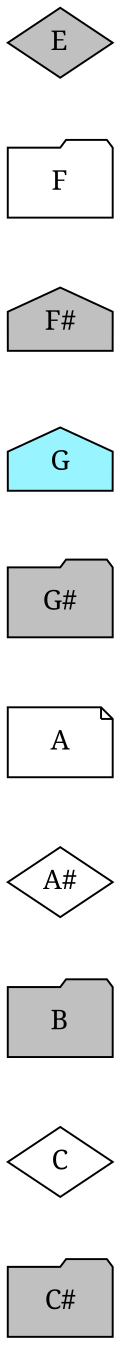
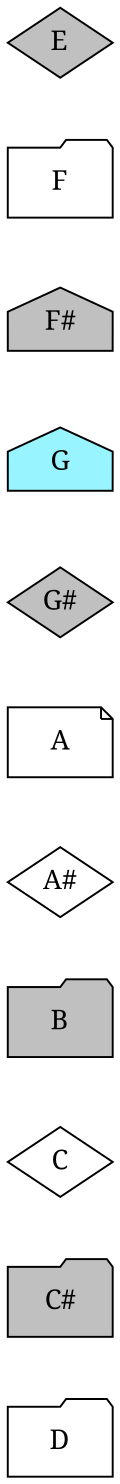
node "G#": shape folder -> diamond
node "D": added
